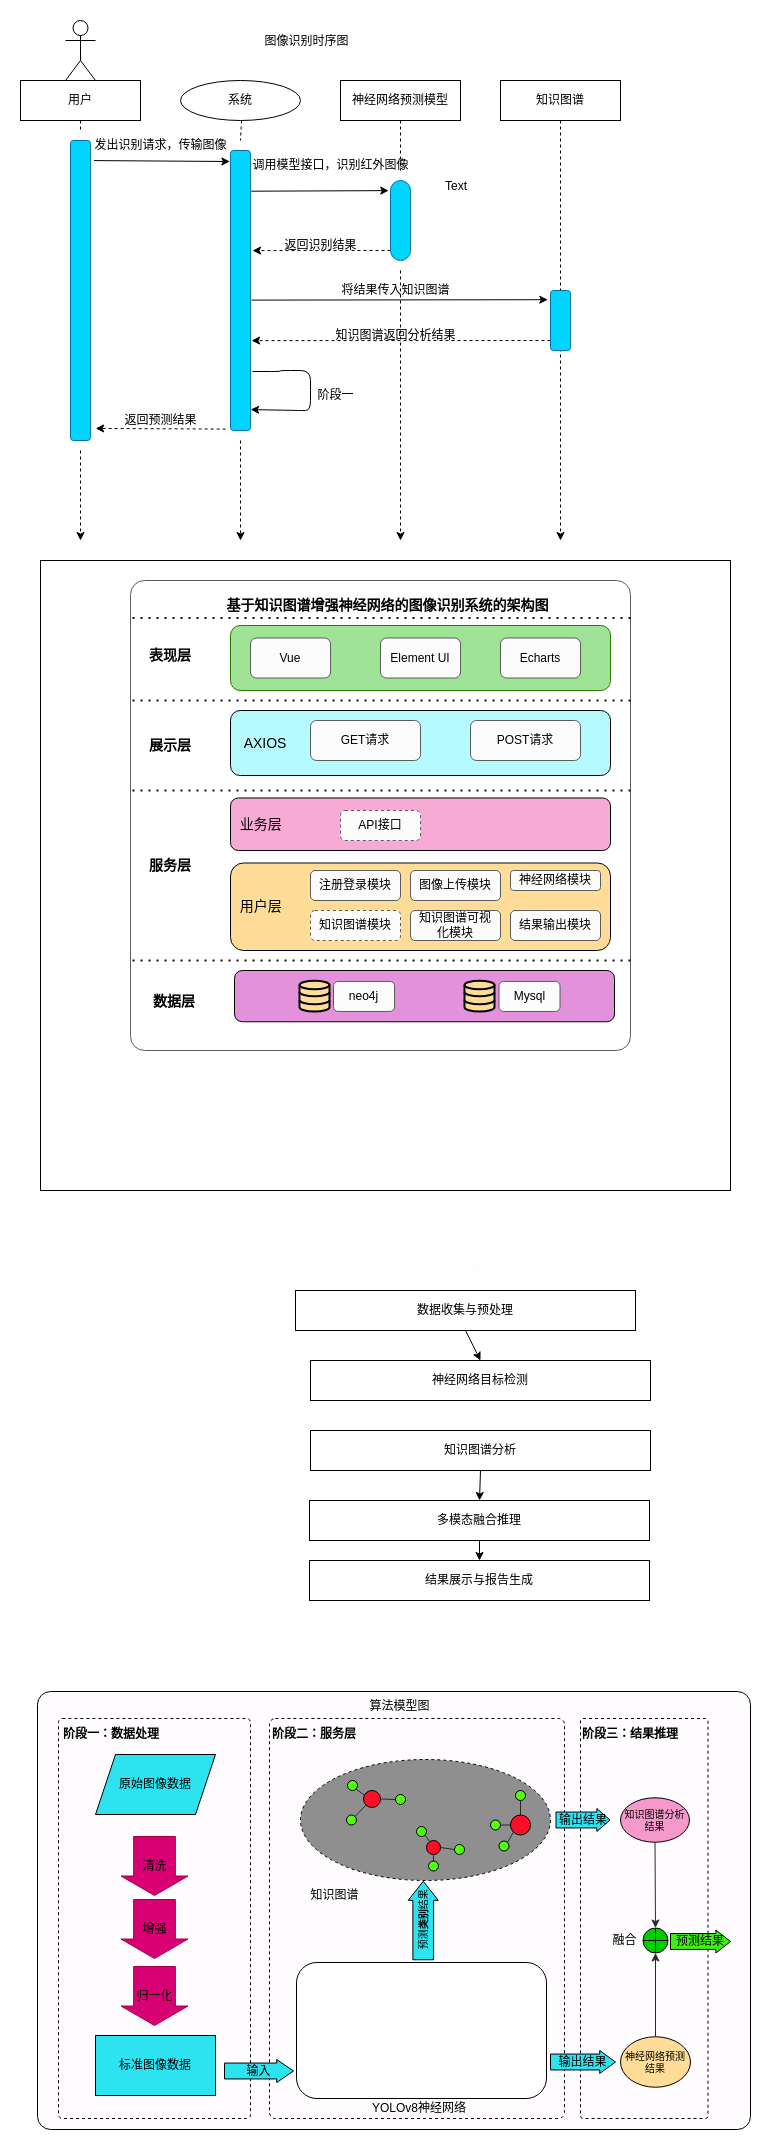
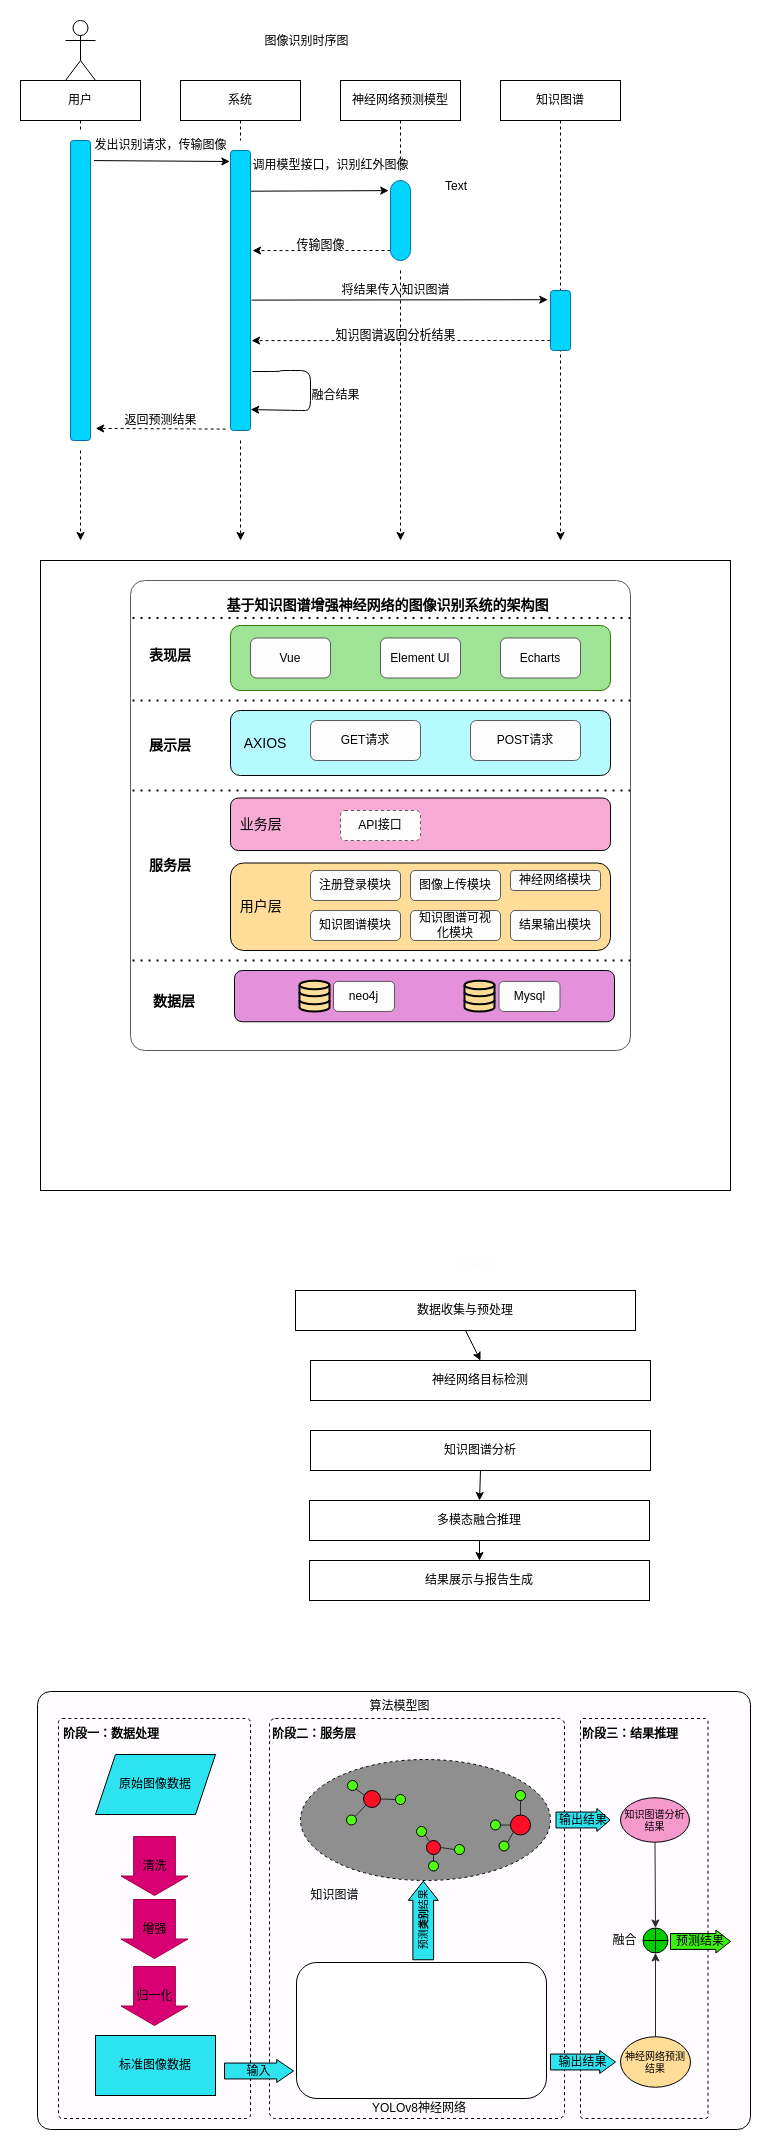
node "系统": shape ellipse -> rectangle
node "返回识别结果": label "返回识别结果" -> "传输图像"
node "阶段一": label "阶段一" -> "融合结果"
node "知识图谱模块": style dashed -> solid
